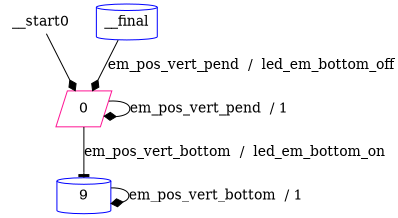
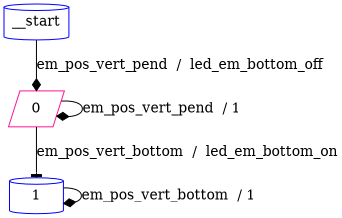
node "__start0": removed
node "__final": label "__final" -> "__start"
node "9": label "9" -> "1"
